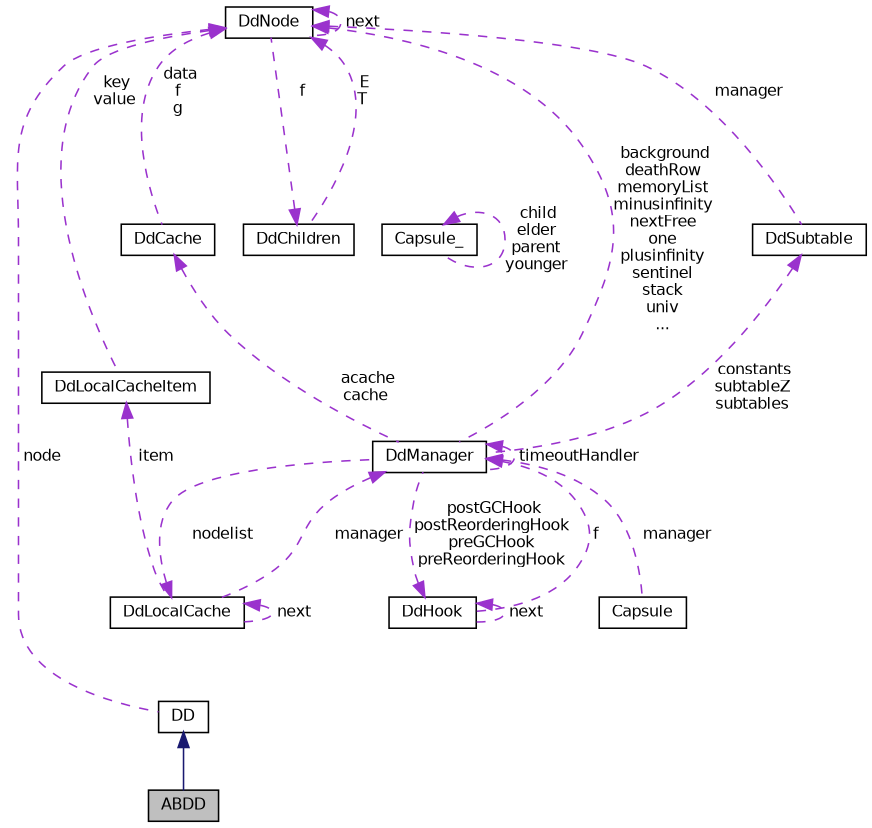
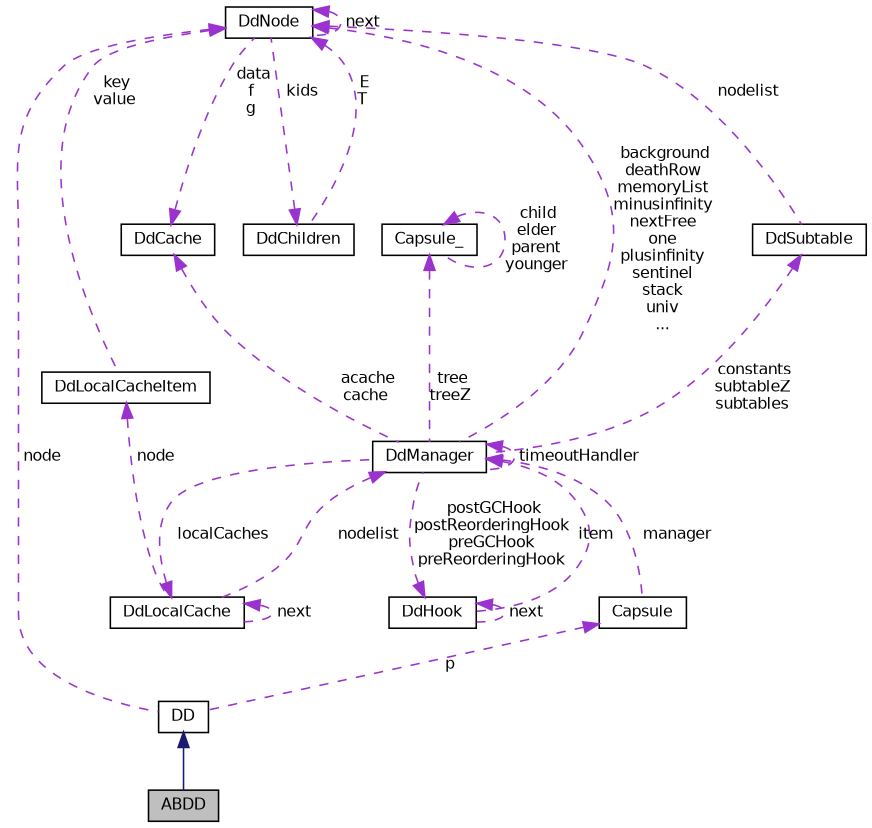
edge "DdNode" -> "DdChildren": label " f" -> " kids"
edge "DdSubtable" -> "DdNode": label " manager" -> " nodelist"
edge "DdCache" -> "DdNode": reversed
edge "DdManager" -> "Capsule_": added, label "tree treeZ"
edge "DdLocalCache" -> "DdLocalCacheItem": label " item" -> " node"
edge "DdManager" -> "DdLocalCache": label " nodelist" -> " localCaches"
edge "DdLocalCache" -> "DdManager": label " manager" -> " nodelist"
edge "DdHook" -> "DdManager": label " f" -> " item"
edge "DD" -> "Capsule": added, label "p"
